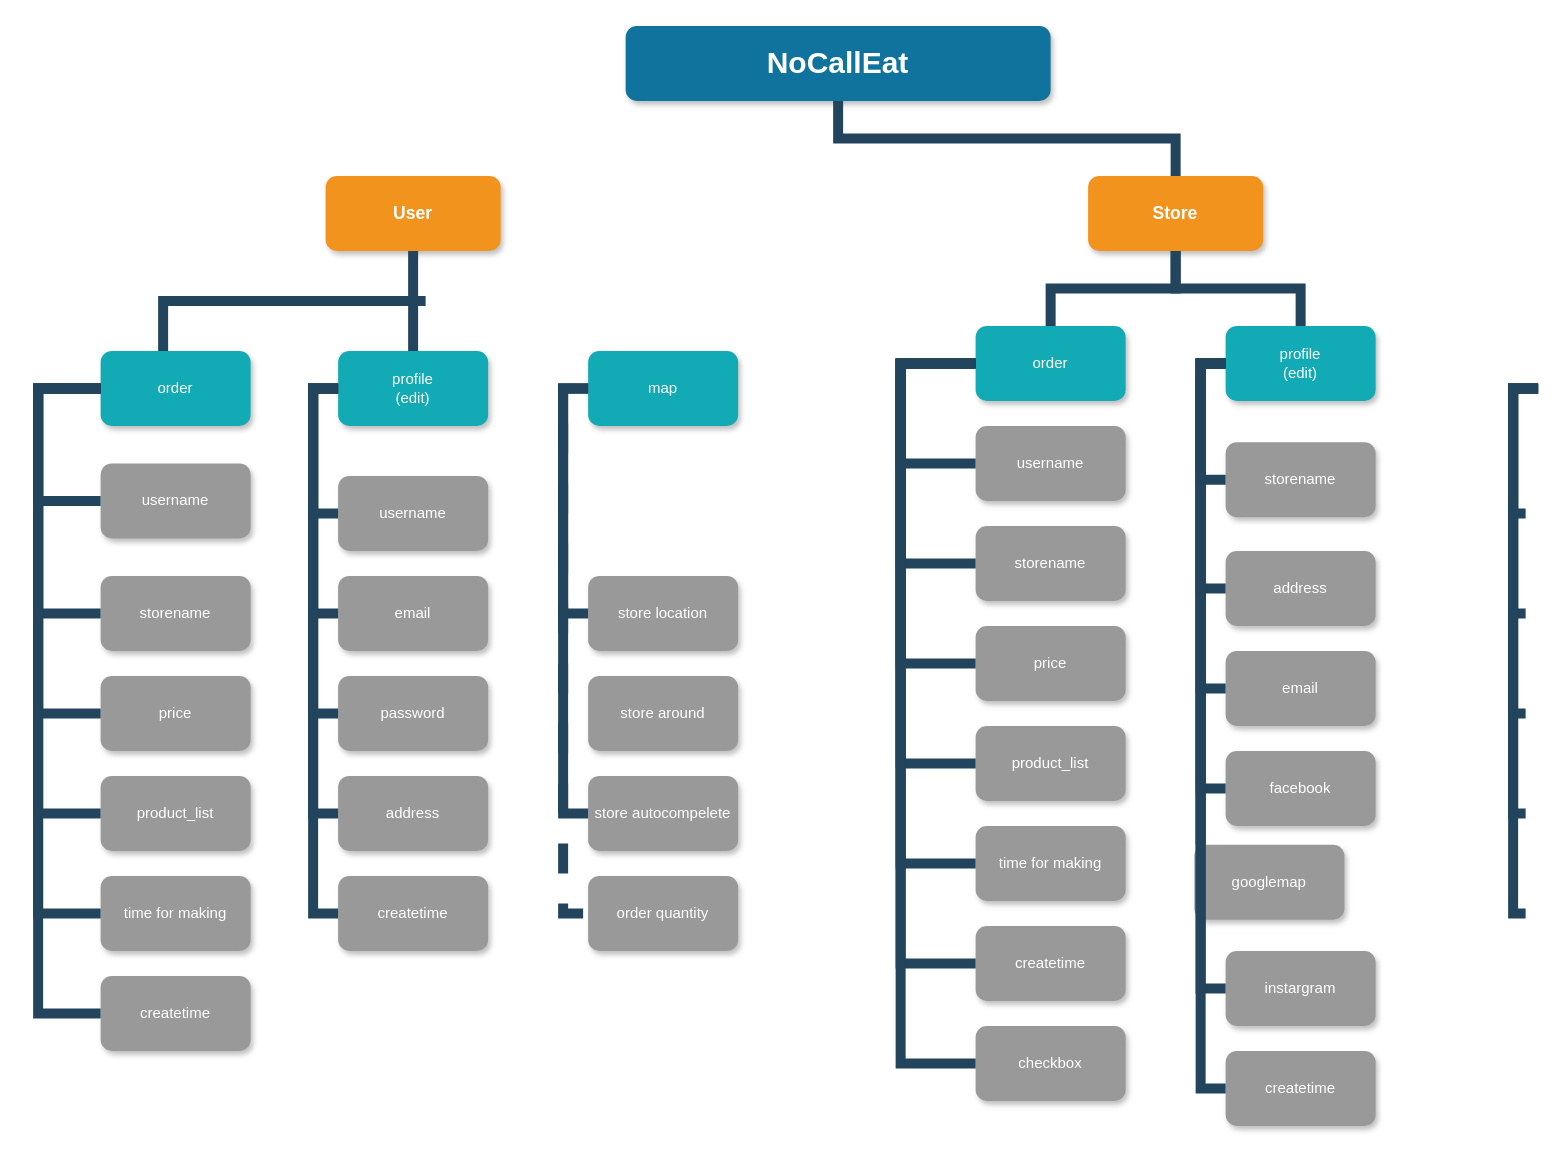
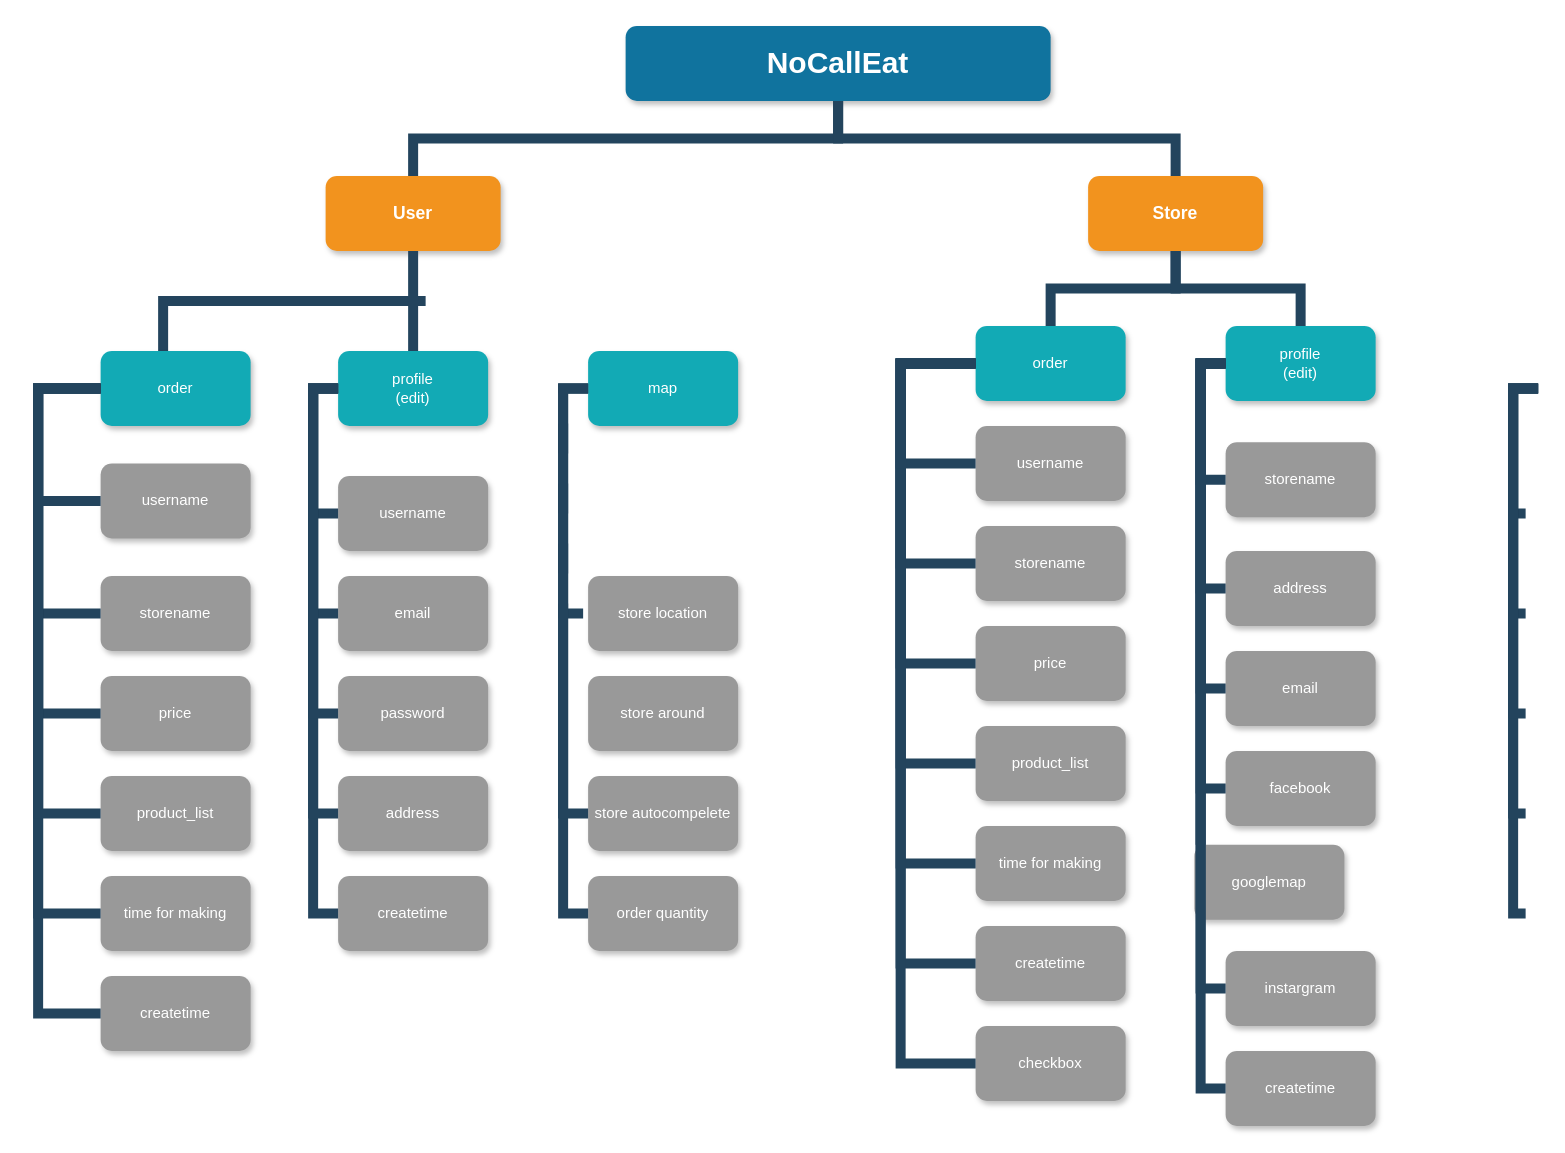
edge "NoCallEat" -- "User": added
edge "map" -- "store location": style solid -> dashed
edge "map" -- "order quantity": style dashed -> solid
